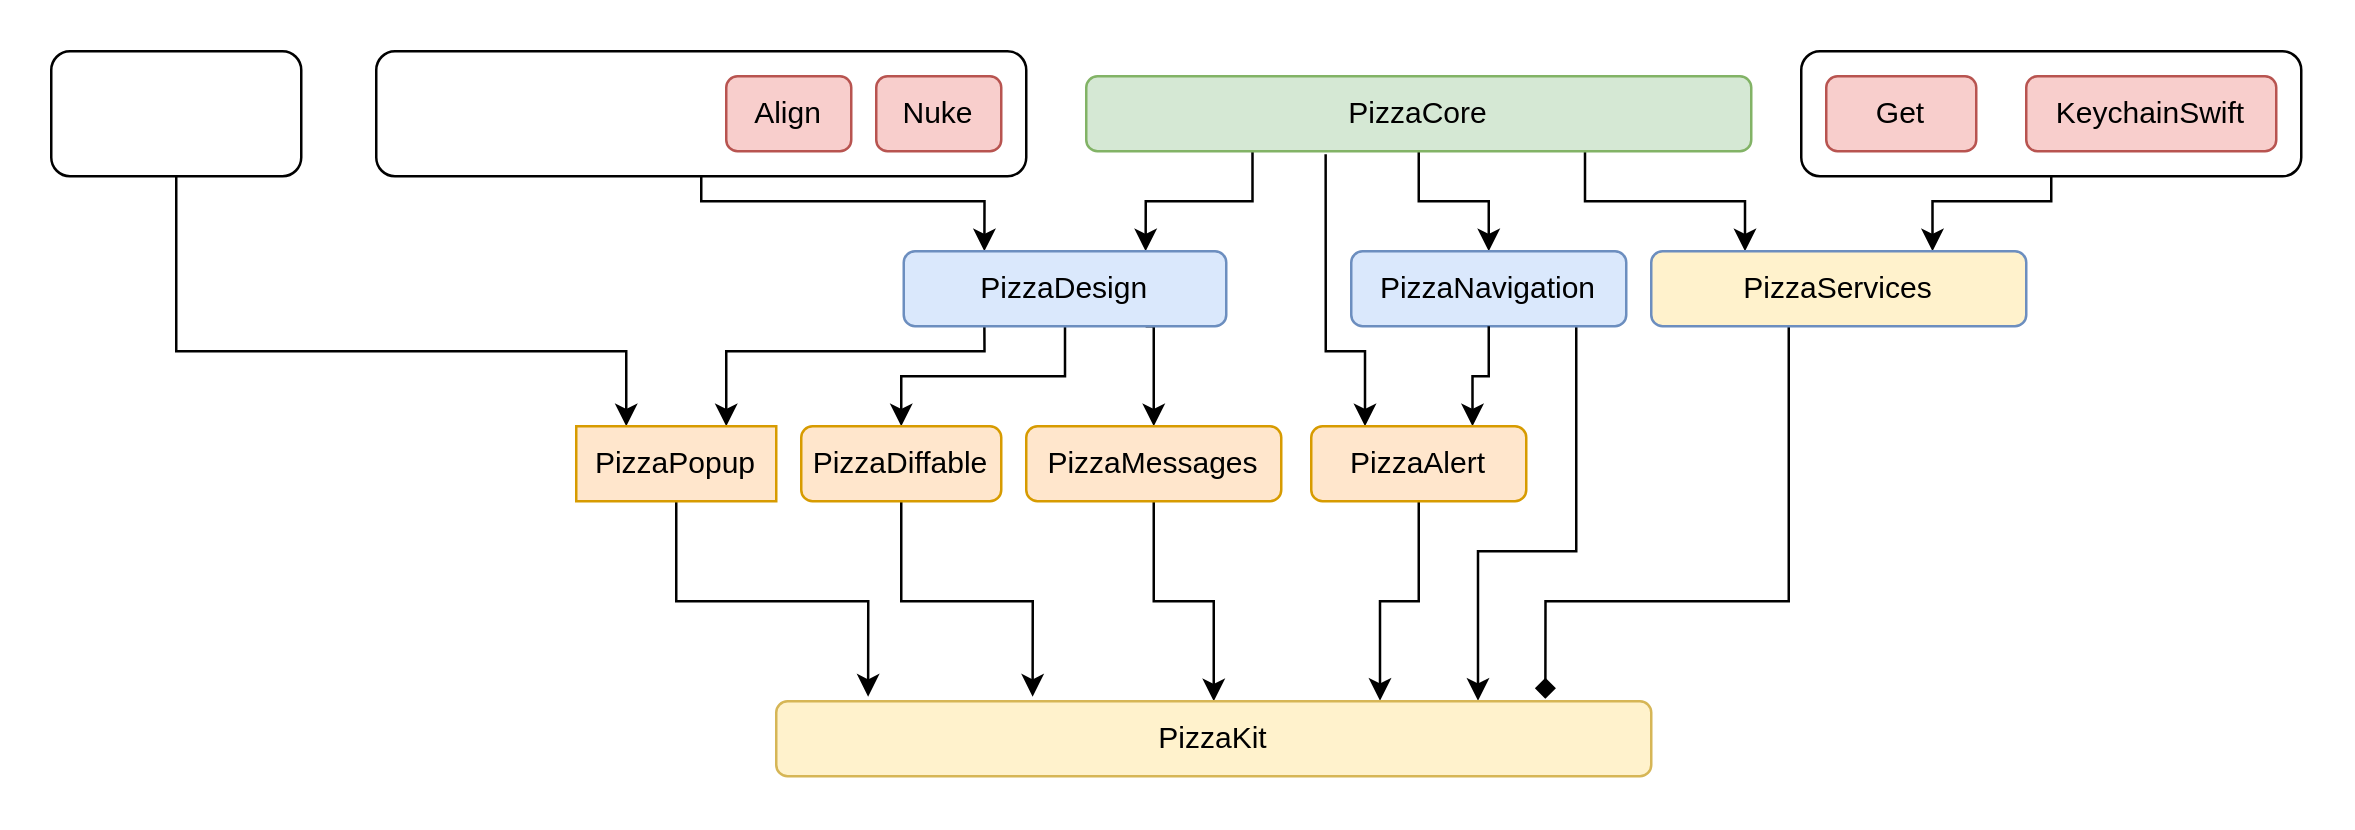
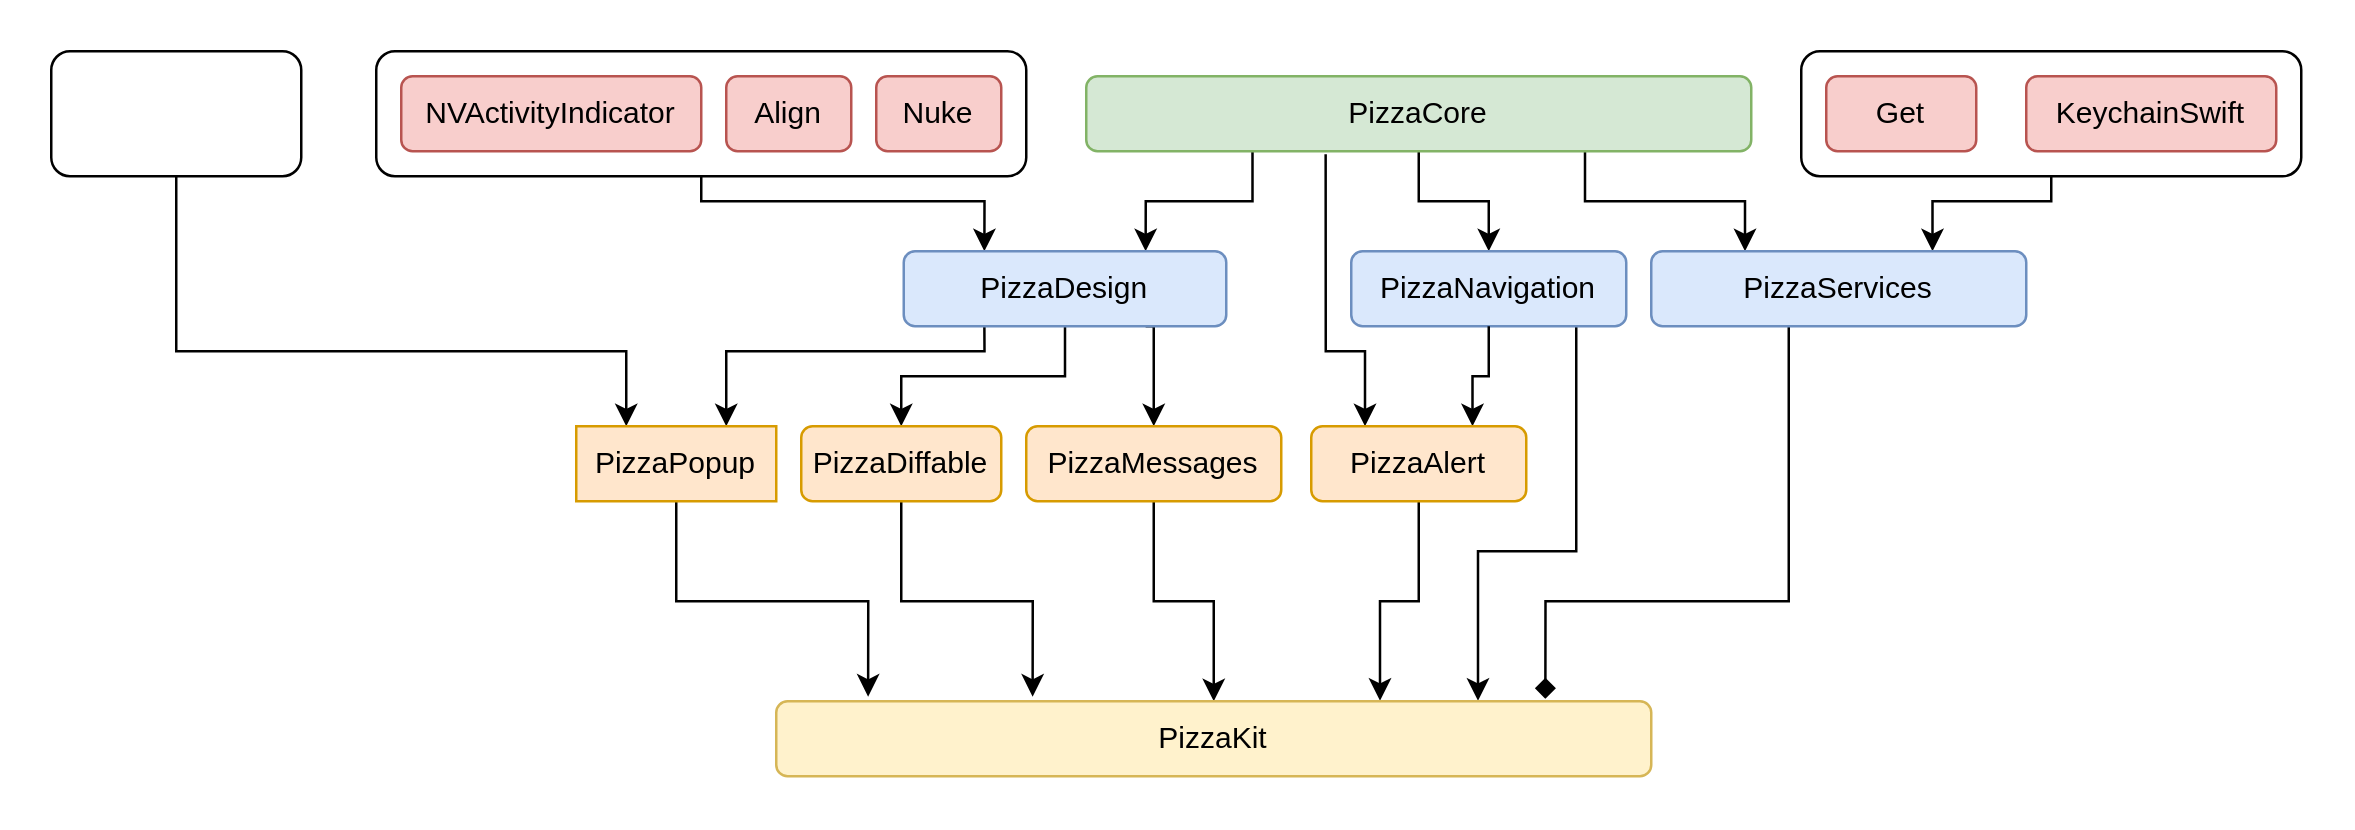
node "NVActivityIndicator": added
node "PizzaServices": fillcolor #fff2cc -> #dae8fc
